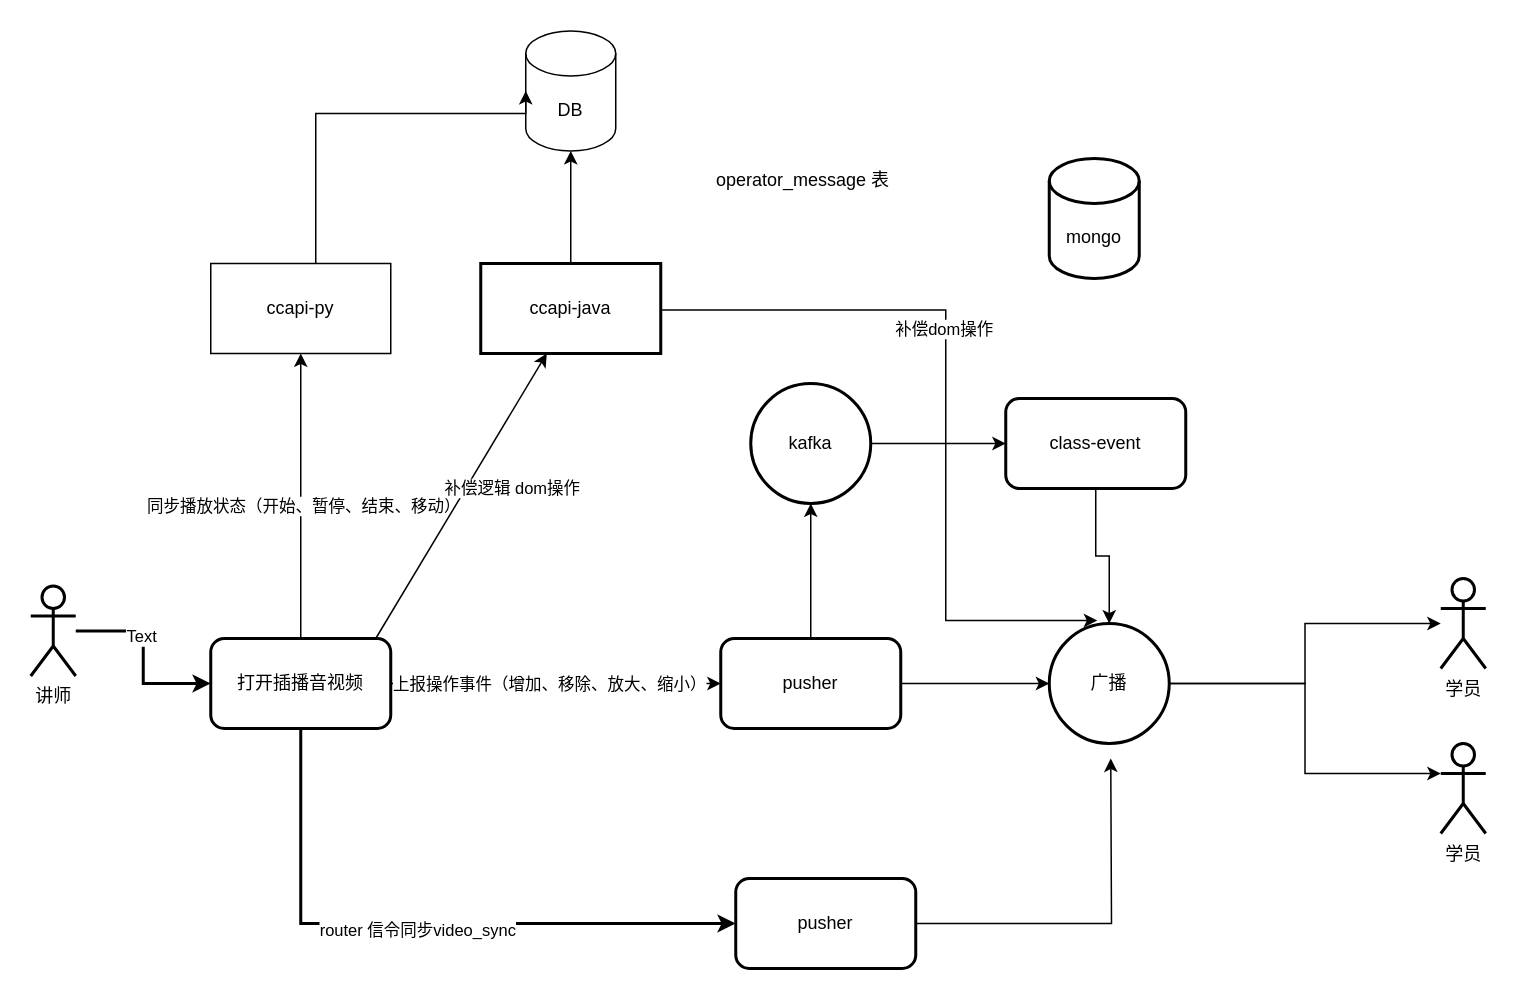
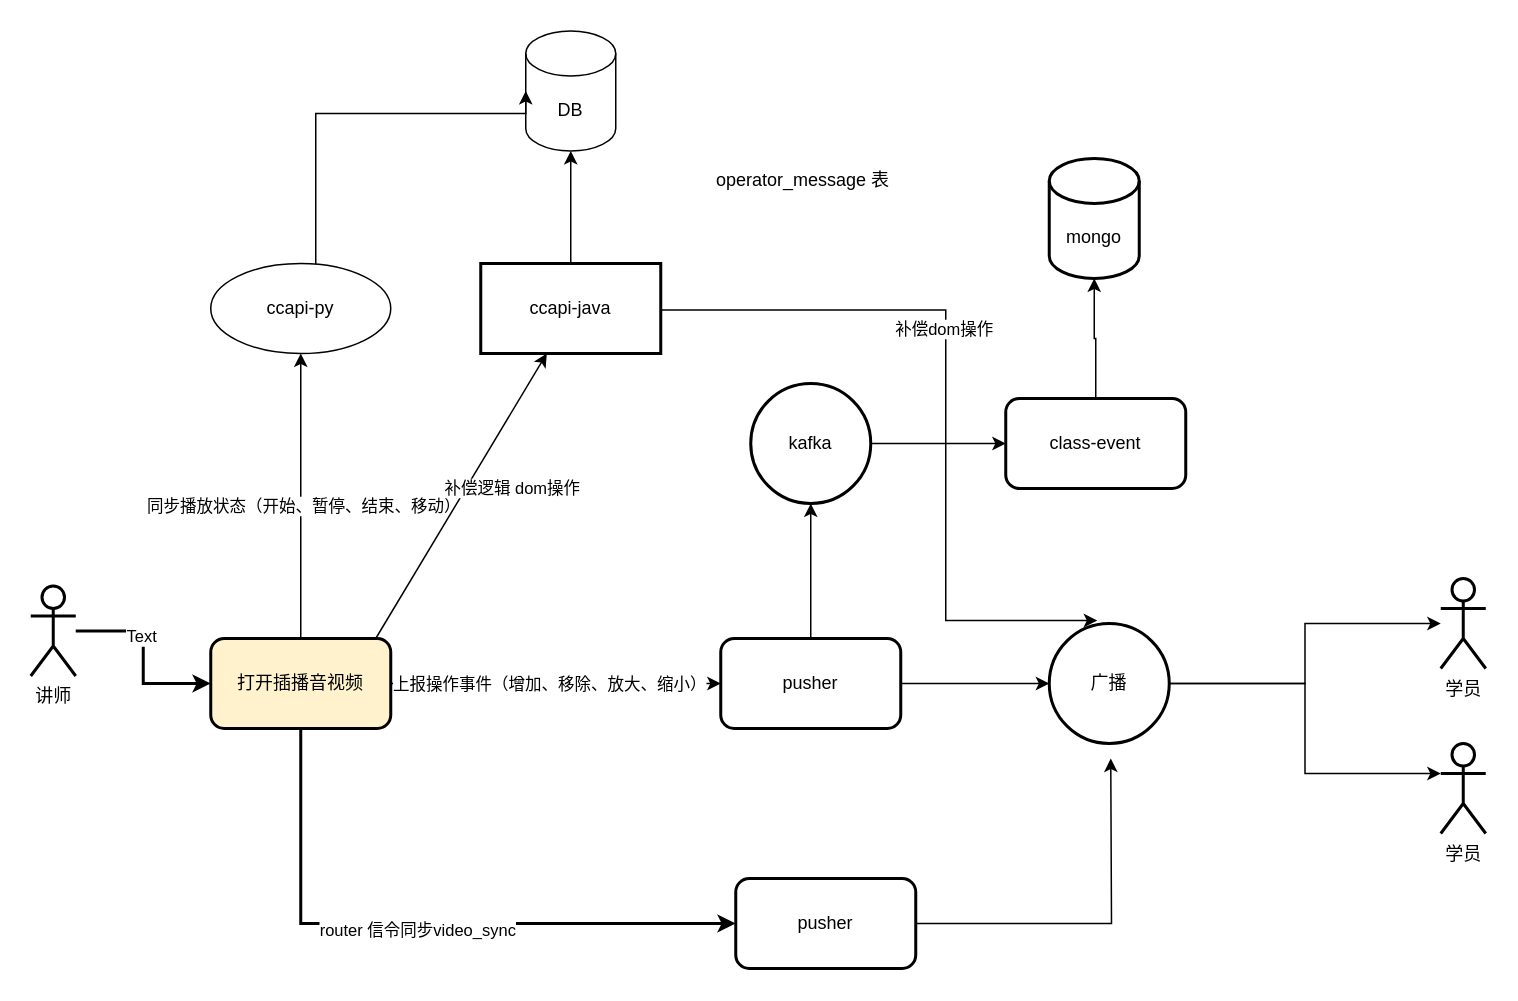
node "ccapi-py": shape rectangle -> ellipse
edge "class-event" -> "广播": now "class-event" -> "mongo"
node "打开插播音视频": fillcolor #ffffff -> #fff2cc
